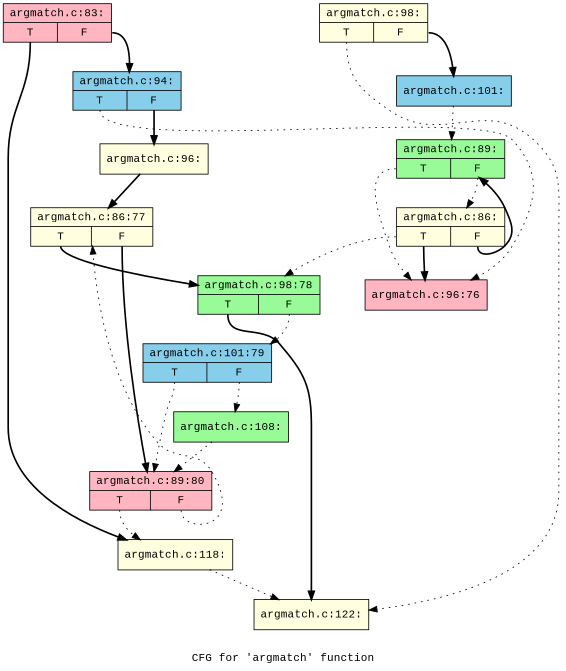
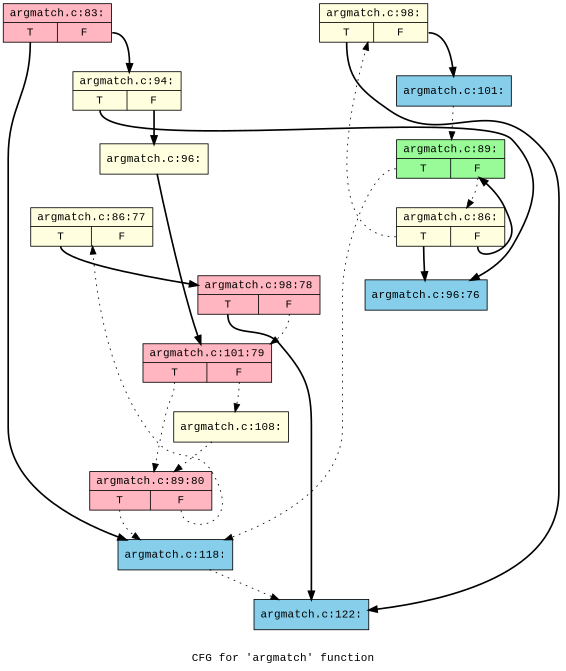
node "argmatch.c:94:": fillcolor skyblue -> lightyellow
edge "argmatch.c:94:" -> "argmatch.c:96:76": style dotted -> bold
edge "argmatch.c:96:" -> "argmatch.c:86:77": now "argmatch.c:96:" -> "argmatch.c:101:79"
edge "argmatch.c:89:" -> "argmatch.c:96:76": now "argmatch.c:89:" -> "argmatch.c:118:"
edge "argmatch.c:86:" -> "argmatch.c:98:78": now "argmatch.c:86:" -> "argmatch.c:98:"
node "argmatch.c:98:78": fillcolor palegreen -> lightpink
node "argmatch.c:96:76": fillcolor lightpink -> skyblue
edge "argmatch.c:98:" -> "argmatch.c:122:": style dotted -> bold
edge "argmatch.c:86:77" -> "argmatch.c:89:80": removed
node "argmatch.c:101:79": fillcolor skyblue -> lightpink
node "argmatch.c:108:": fillcolor palegreen -> lightyellow
node "argmatch.c:118:": fillcolor lightyellow -> skyblue
node "argmatch.c:122:": fillcolor lightyellow -> skyblue
